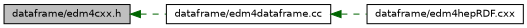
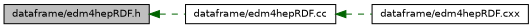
node "dataframe/edm4cxx.h": label "dataframe/edm4cxx.h" -> "dataframe/edm4hepRDF.h"
node "dataframe/edm4dataframe.cc": label "dataframe/edm4dataframe.cc" -> "dataframe/edm4hepRDF.cc"
